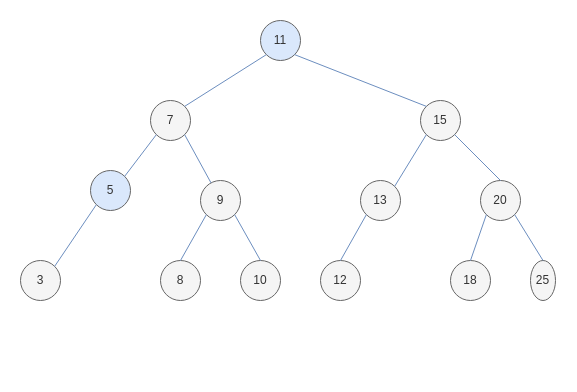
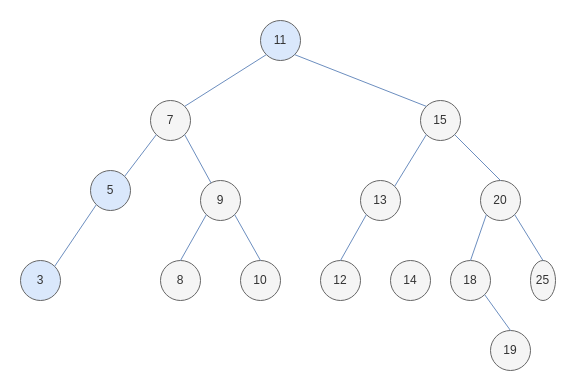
node "3": fillcolor #f5f5f5 -> #dae8fc
node "14": added
edge "18" -- "19": added
node "19": added
